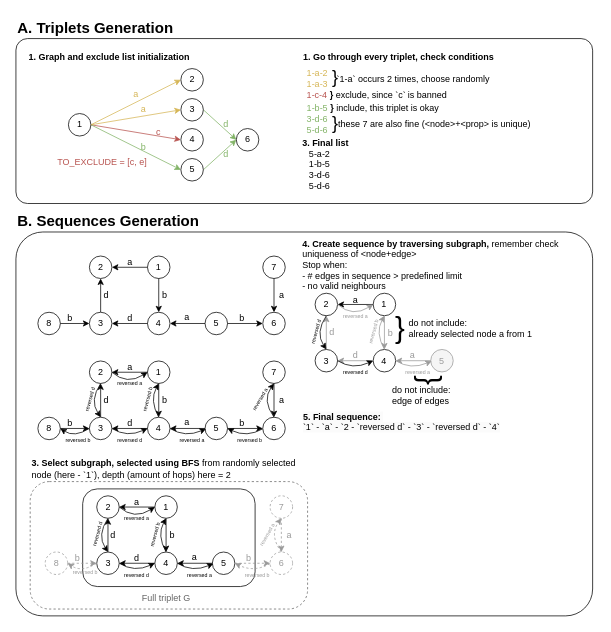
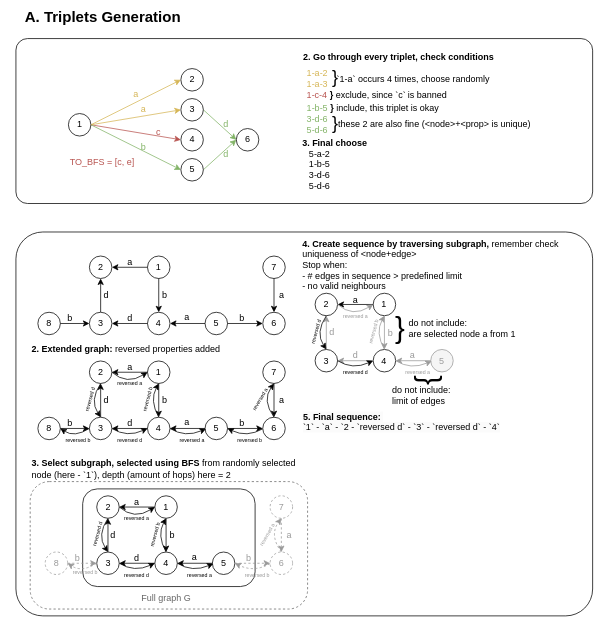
node "A. Triplets Generation": moved (301, 27) -> (308, 16)
node "1. Graph and exclude list initialization": removed
node "1. Go through every triplet, check conditions": label "1. Go through every triplet, check conditions" -> "2. Go through every triplet, check conditions"
node "`1-a` occurs 2 times, choose randomly": label "`1-a` occurs 2 times, choose randomly" -> "`1-a` occurs 4 times, choose randomly"
node "these 7 are also fine (<node>+<prop> is unique)": label "these 7 are also fine (<node>+<prop> is unique)" -> "these 2 are also fine (<node>+<prop> is unique)"
node "3. Final list": label "3. Final list" -> "3. Final choose"
node "TO_EXCLUDE = [c, e]": label "TO_EXCLUDE = [c, e]" -> "TO_BFS = [c, e]"
node "B. Sequences Generation": removed
node "do not include: already selected node a from 1": label "do not include: already selected node a from 1" -> "do not include: are selected node a from 1"
node "2. Extended graph: reversed properties added": added
node "do not include: edge of edges": label "do not include: edge of edges" -> "do not include: limit of edges"
node "Full triplet G": label "Full triplet G" -> "Full graph G"
